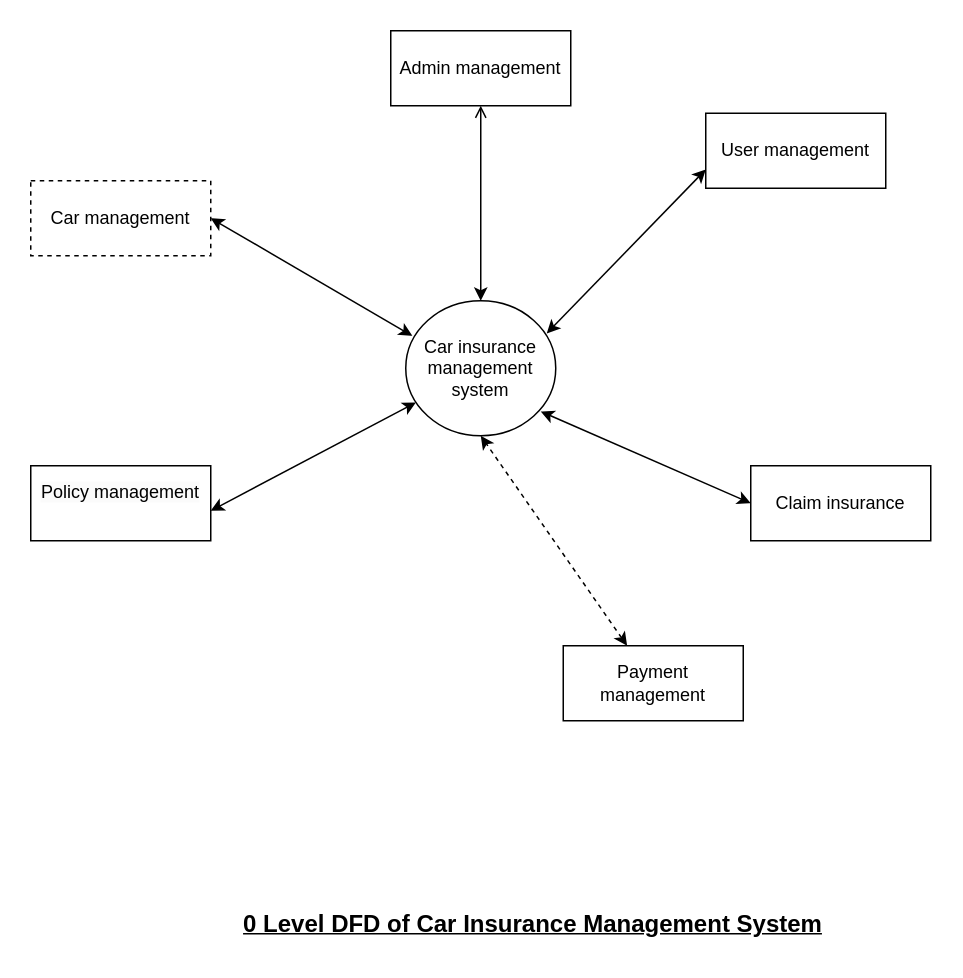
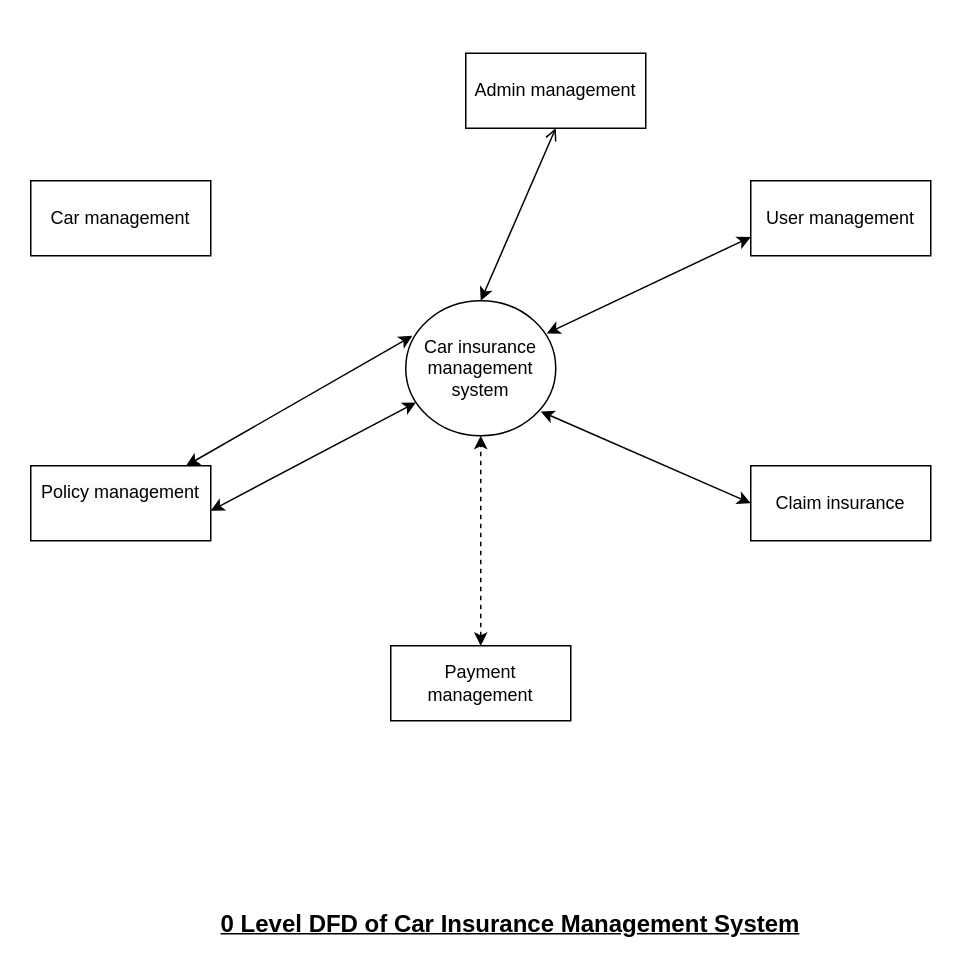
node "Admin management": moved (481, 68) -> (556, 91)
node "User management": moved (796, 151) -> (841, 218)
node "Car management": style dashed -> solid
edge "Car management" -- "Car insurance management system": now "Policy management" -- "Car insurance management system"
node "Payment management": moved (653, 683) -> (481, 683)
node "0 Level DFD of Car Insurance Management System": moved (533, 923) -> (511, 923)
